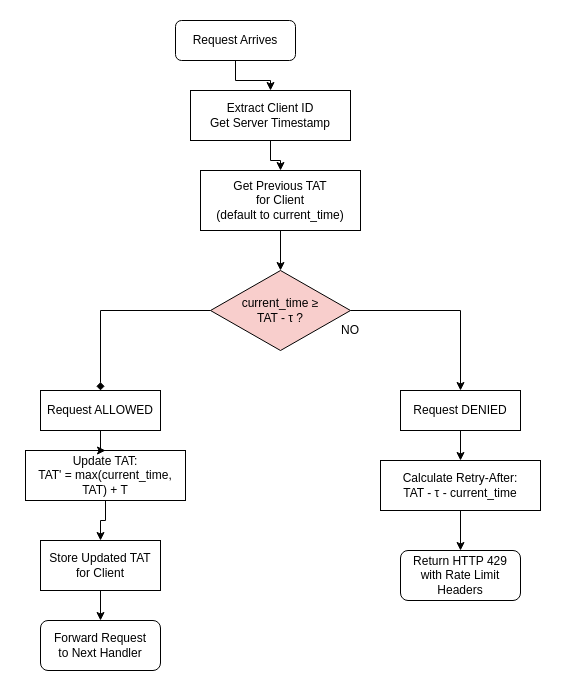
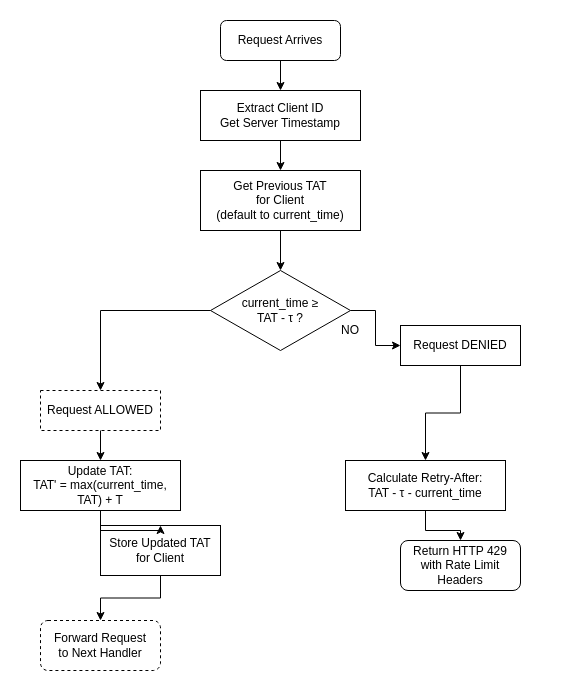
node "Request Arrives": moved (236, 41) -> (281, 41)
node "Extract Client ID Get Server Timestamp": moved (271, 116) -> (281, 116)
node "current_time ≥ TAT - τ ?": fillcolor #f8cecc -> #ffffff
edge "current_time ≥ TAT - τ ?" -> "Request ALLOWED": arrowhead diamond -> classic
node "Request ALLOWED": style solid -> dashed
node "Request DENIED": moved (461, 411) -> (461, 346)
node "Update TAT: TAT' = max(current_time, TAT) + T": moved (106, 476) -> (101, 486)
node "Calculate Retry-After: TAT - τ - current_time": moved (461, 486) -> (426, 486)
node "Store Updated TAT for Client": moved (101, 566) -> (161, 551)
node "Return HTTP 429 with Rate Limit Headers": moved (461, 576) -> (461, 566)
node "Forward Request to Next Handler": style solid -> dashed
